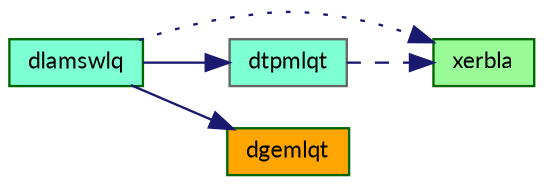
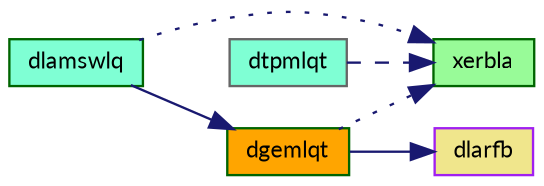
edge "dlamswlq" -> "dtpmlqt": removed
edge "dgemlqt" -> "xerbla": added
node "dlarfb": added
